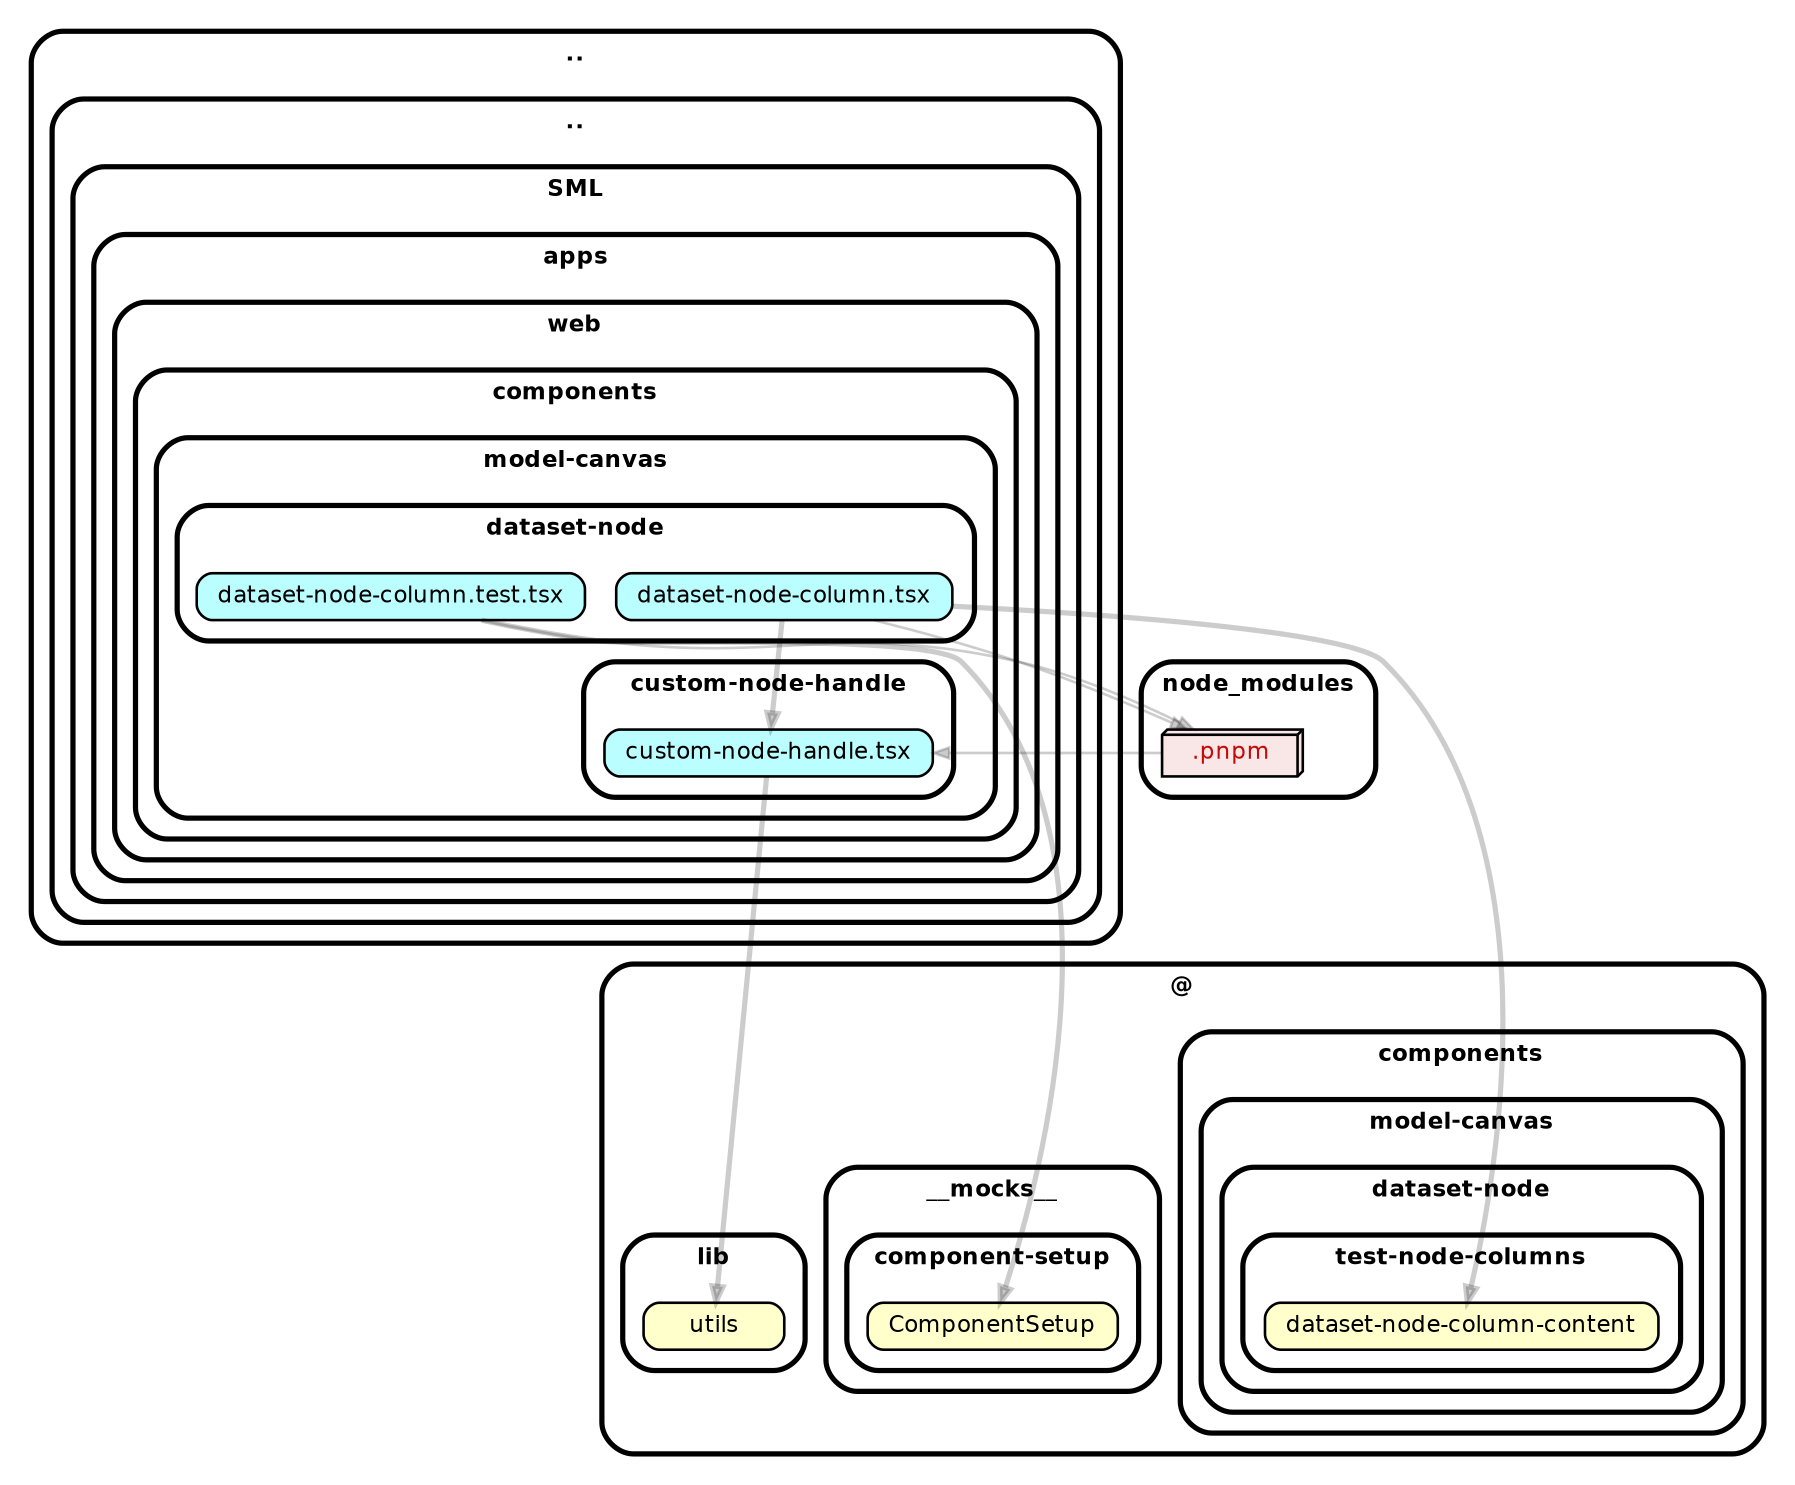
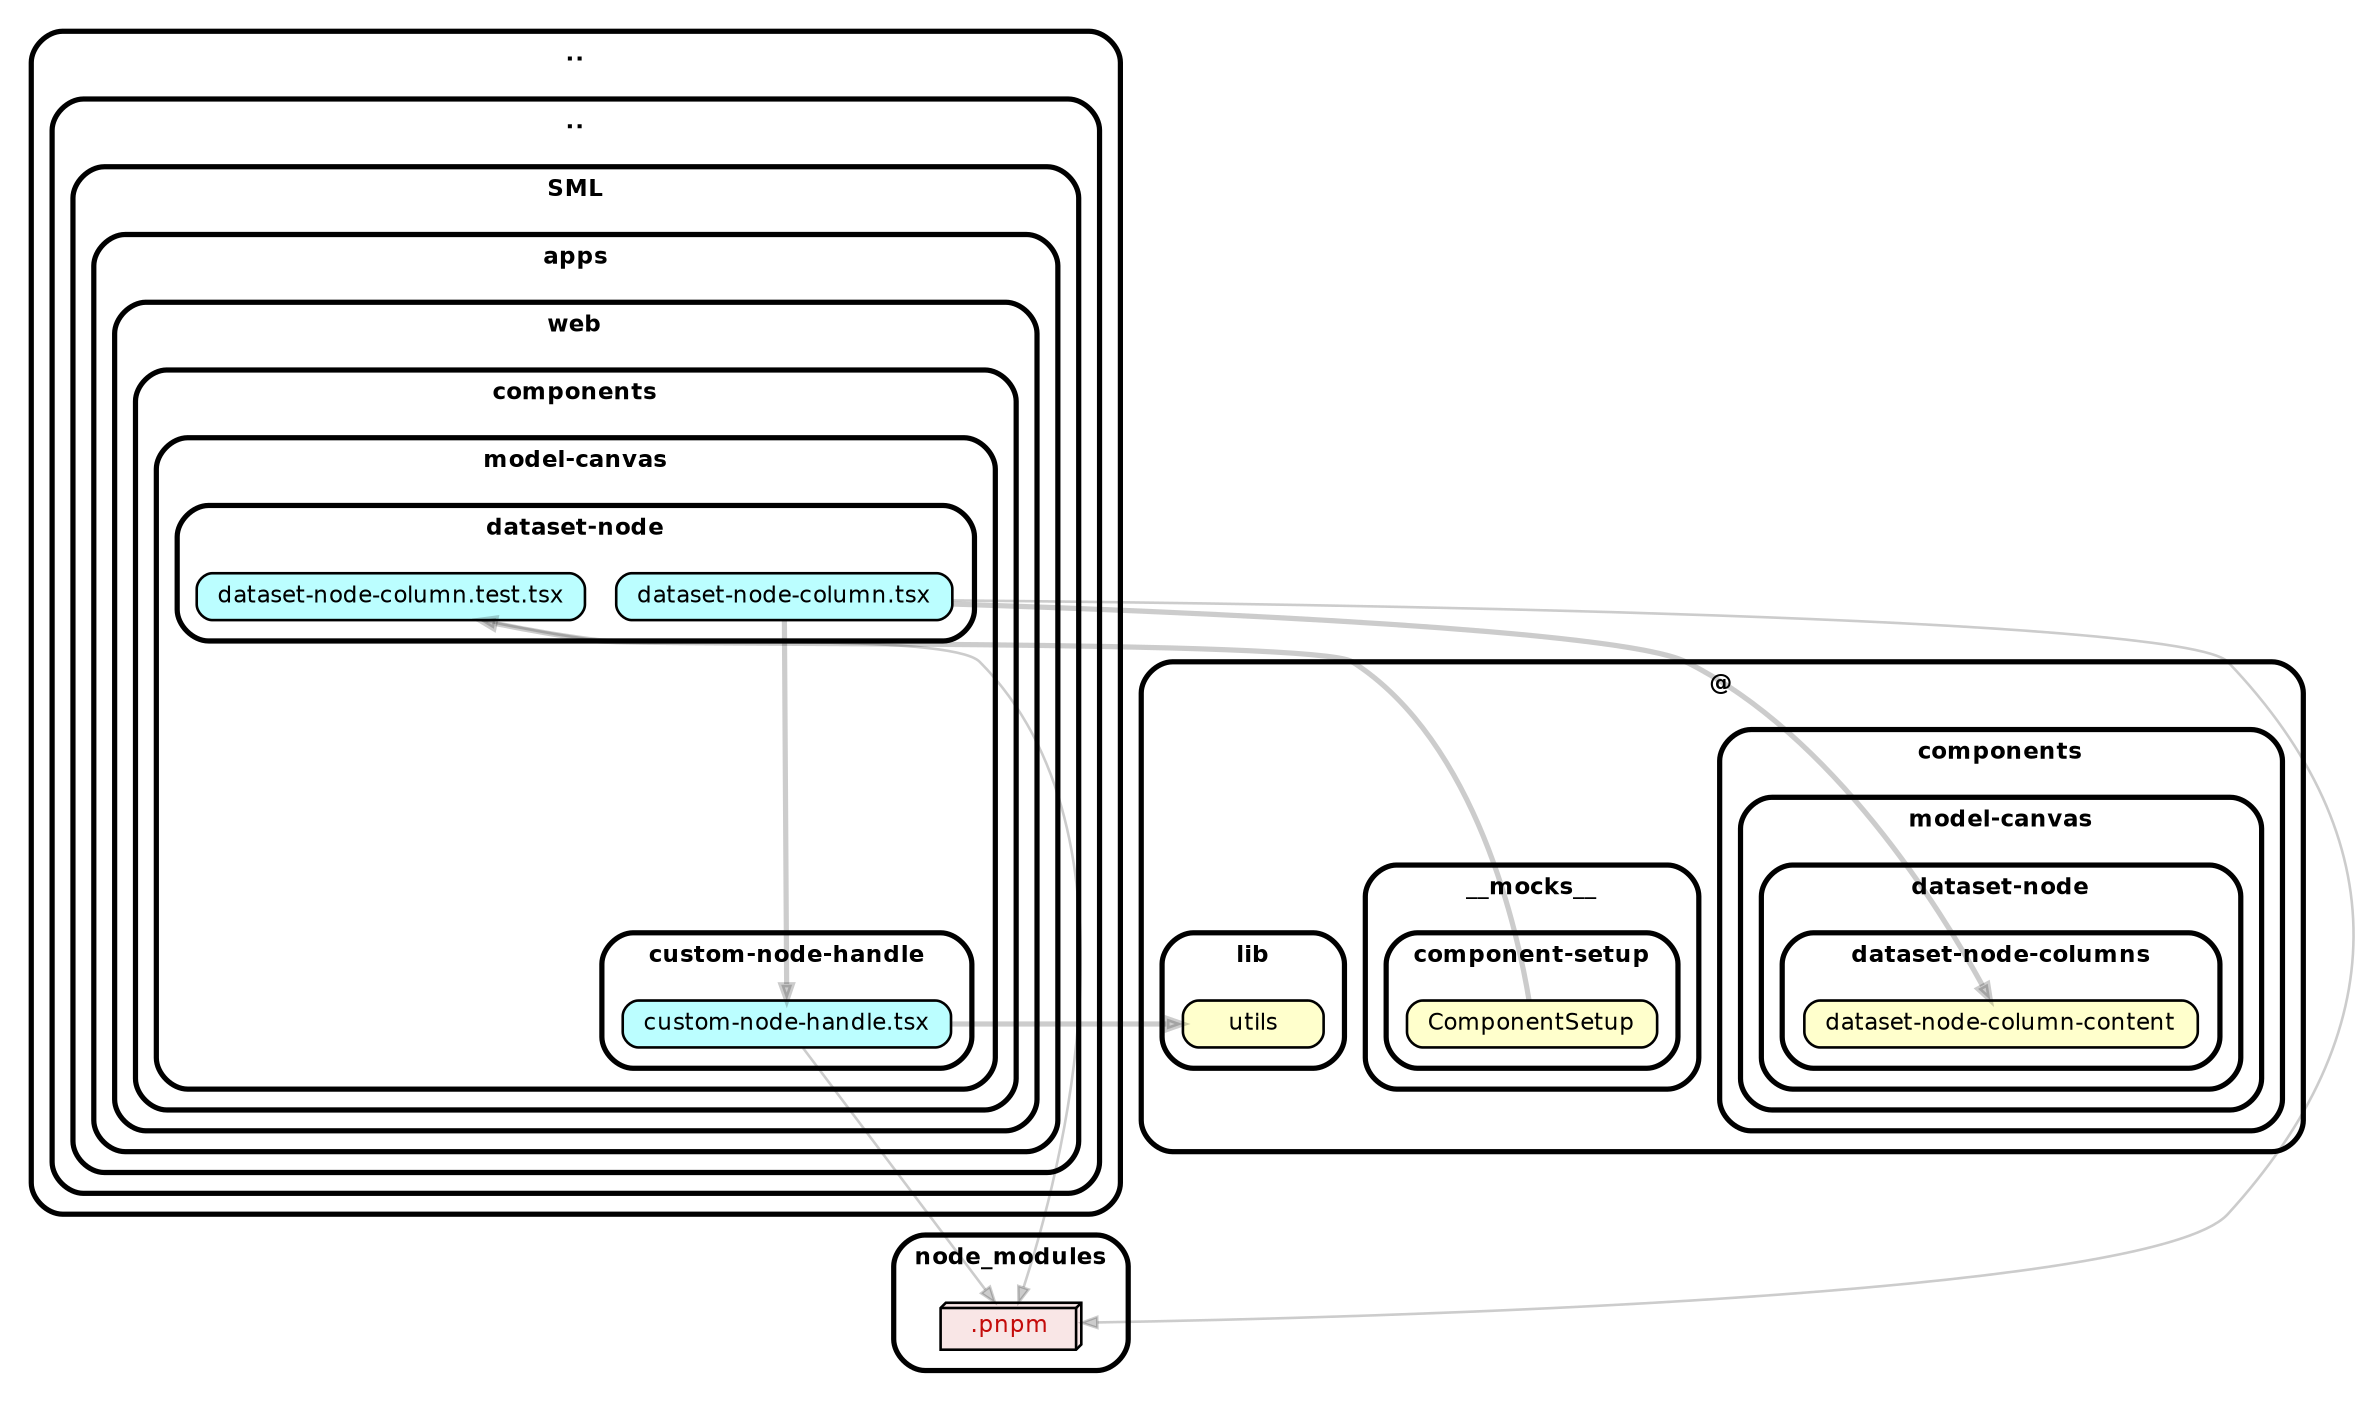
edge "dataset-node-column.test.tsx" -> "ComponentSetup": reversed
edge ".pnpm" -> "custom-node-handle.tsx": reversed
cluster "test-node-columns": label "test-node-columns" -> "dataset-node-columns"
